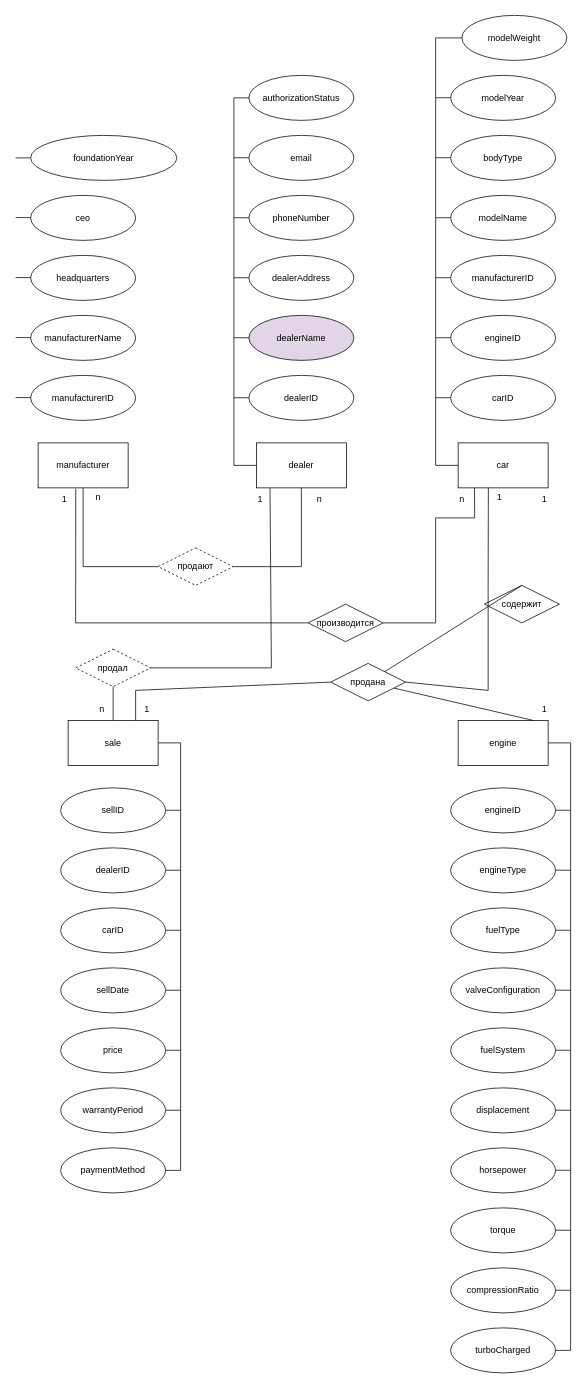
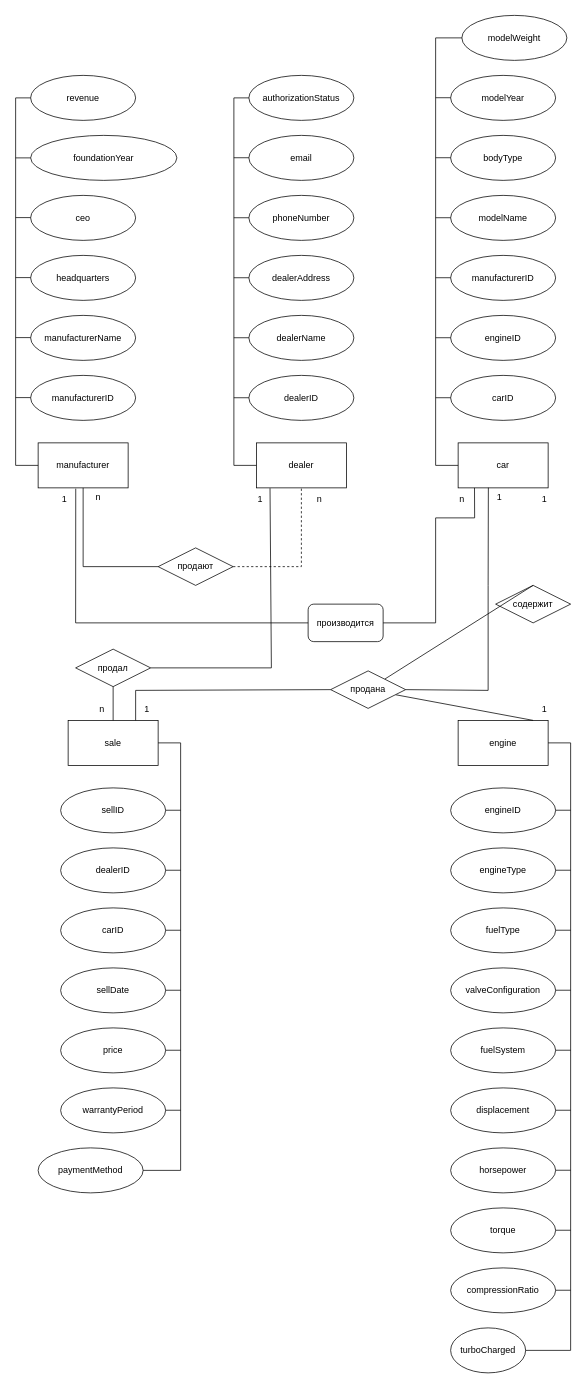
node "revenue": added
edge "revenue" -- "manufacturer": added
node "dealerName": fillcolor #e1d5e7 -> #ffffff
edge "dealer" -- "продают": style solid -> dashed
node "продают": style dashed -> solid
node "содержит": moved (522, 604) -> (533, 604)
node "производится": shape diamond -> rounded rectangle
node "продал": style dashed -> solid
node "продана": moved (368, 682) -> (368, 690)
node "paymentMethod": moved (113, 1170) -> (90, 1170)
node "turboCharged": size 105x45 -> 75x45
